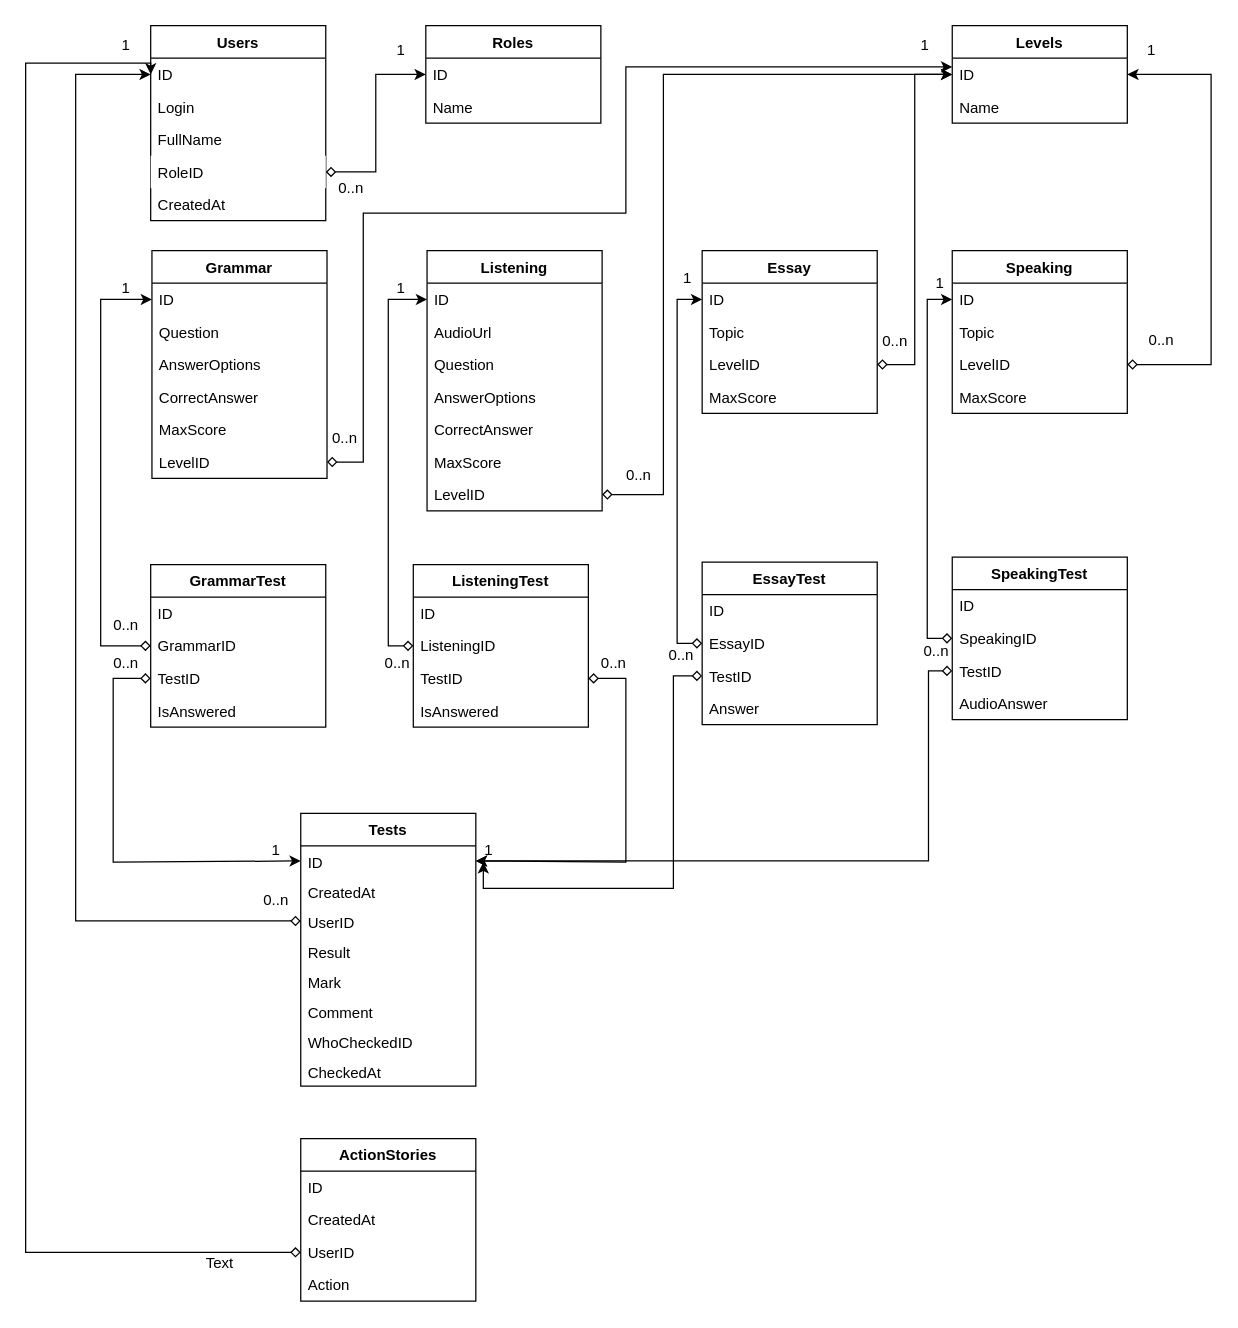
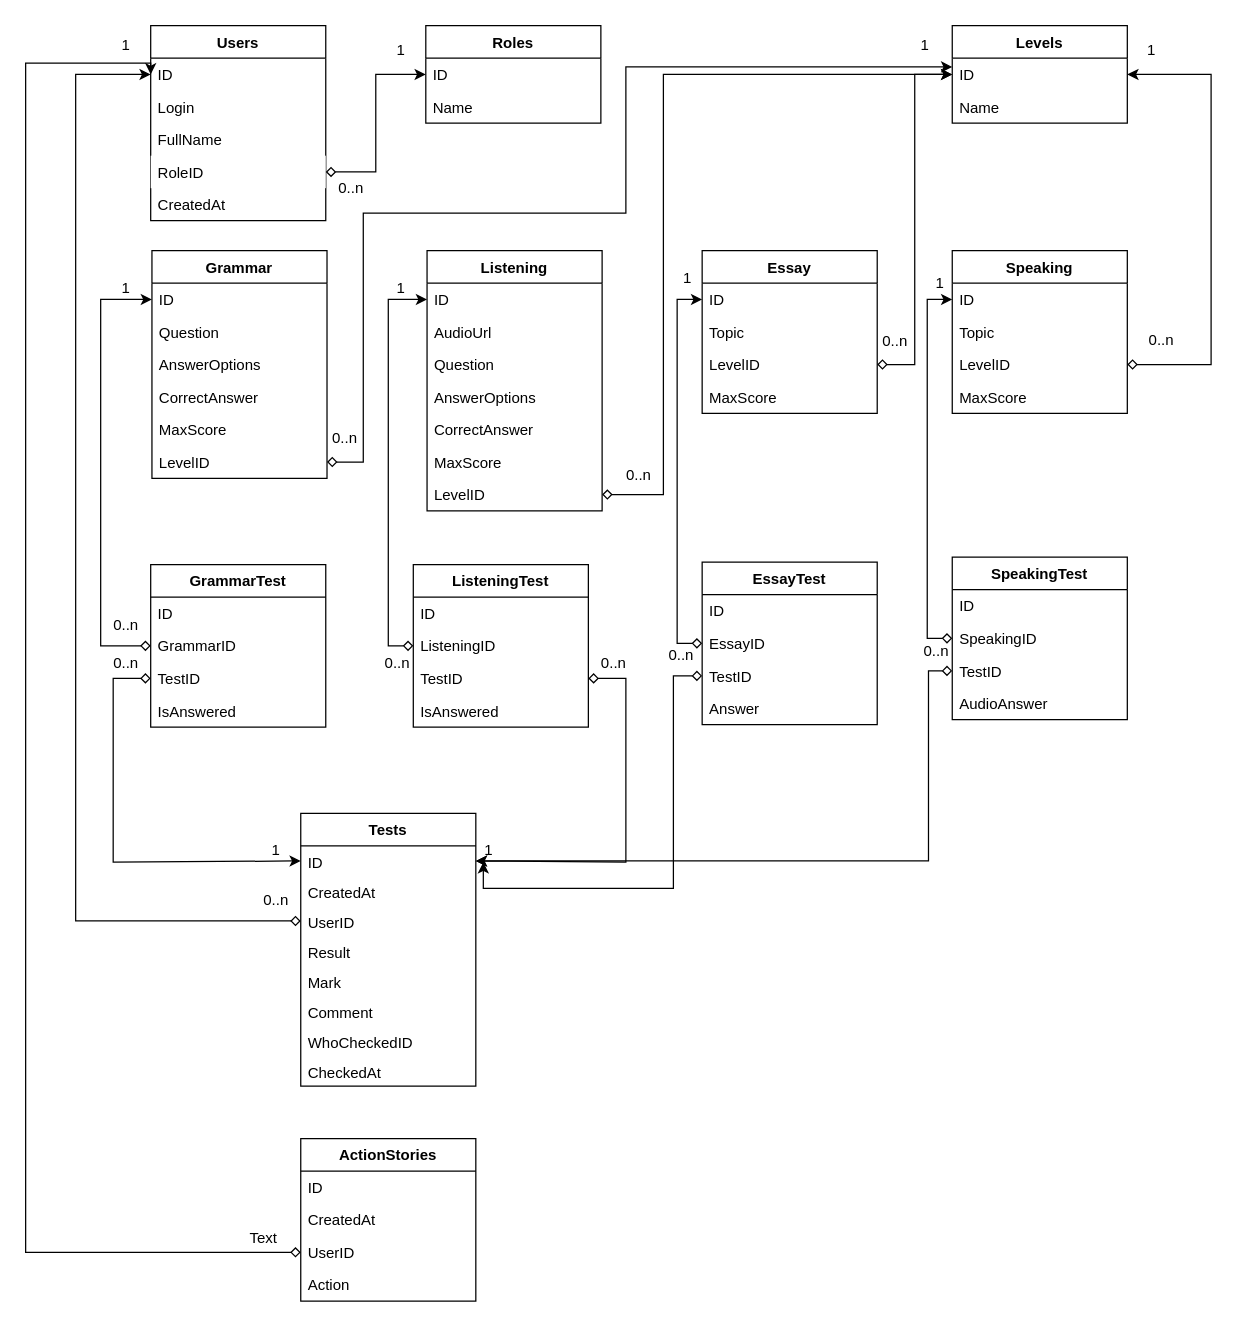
node "Text": moved (219, 1263) -> (263, 1238)
